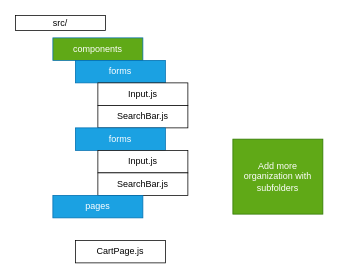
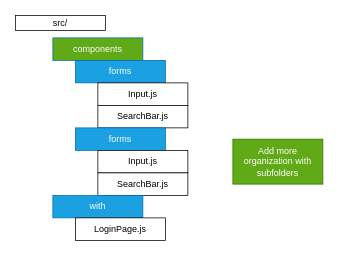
node "Add more organization with subfolders": size 90x75 -> 90x45
node "pages": label "pages" -> "with"
node "LoginPage.js": added
node "CartPage.js": removed
